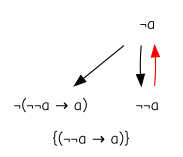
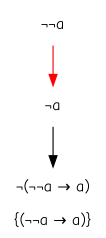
edge "¬a" -> "¬¬a": removed
